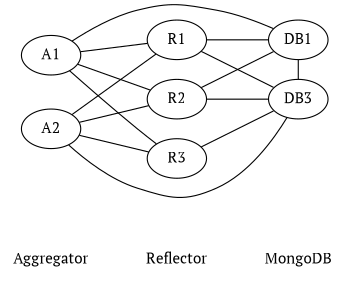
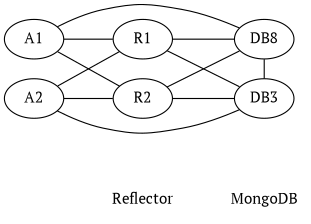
node "DB1": label "DB1" -> "DB8"
node "R3": removed
node "Aggregator": removed
